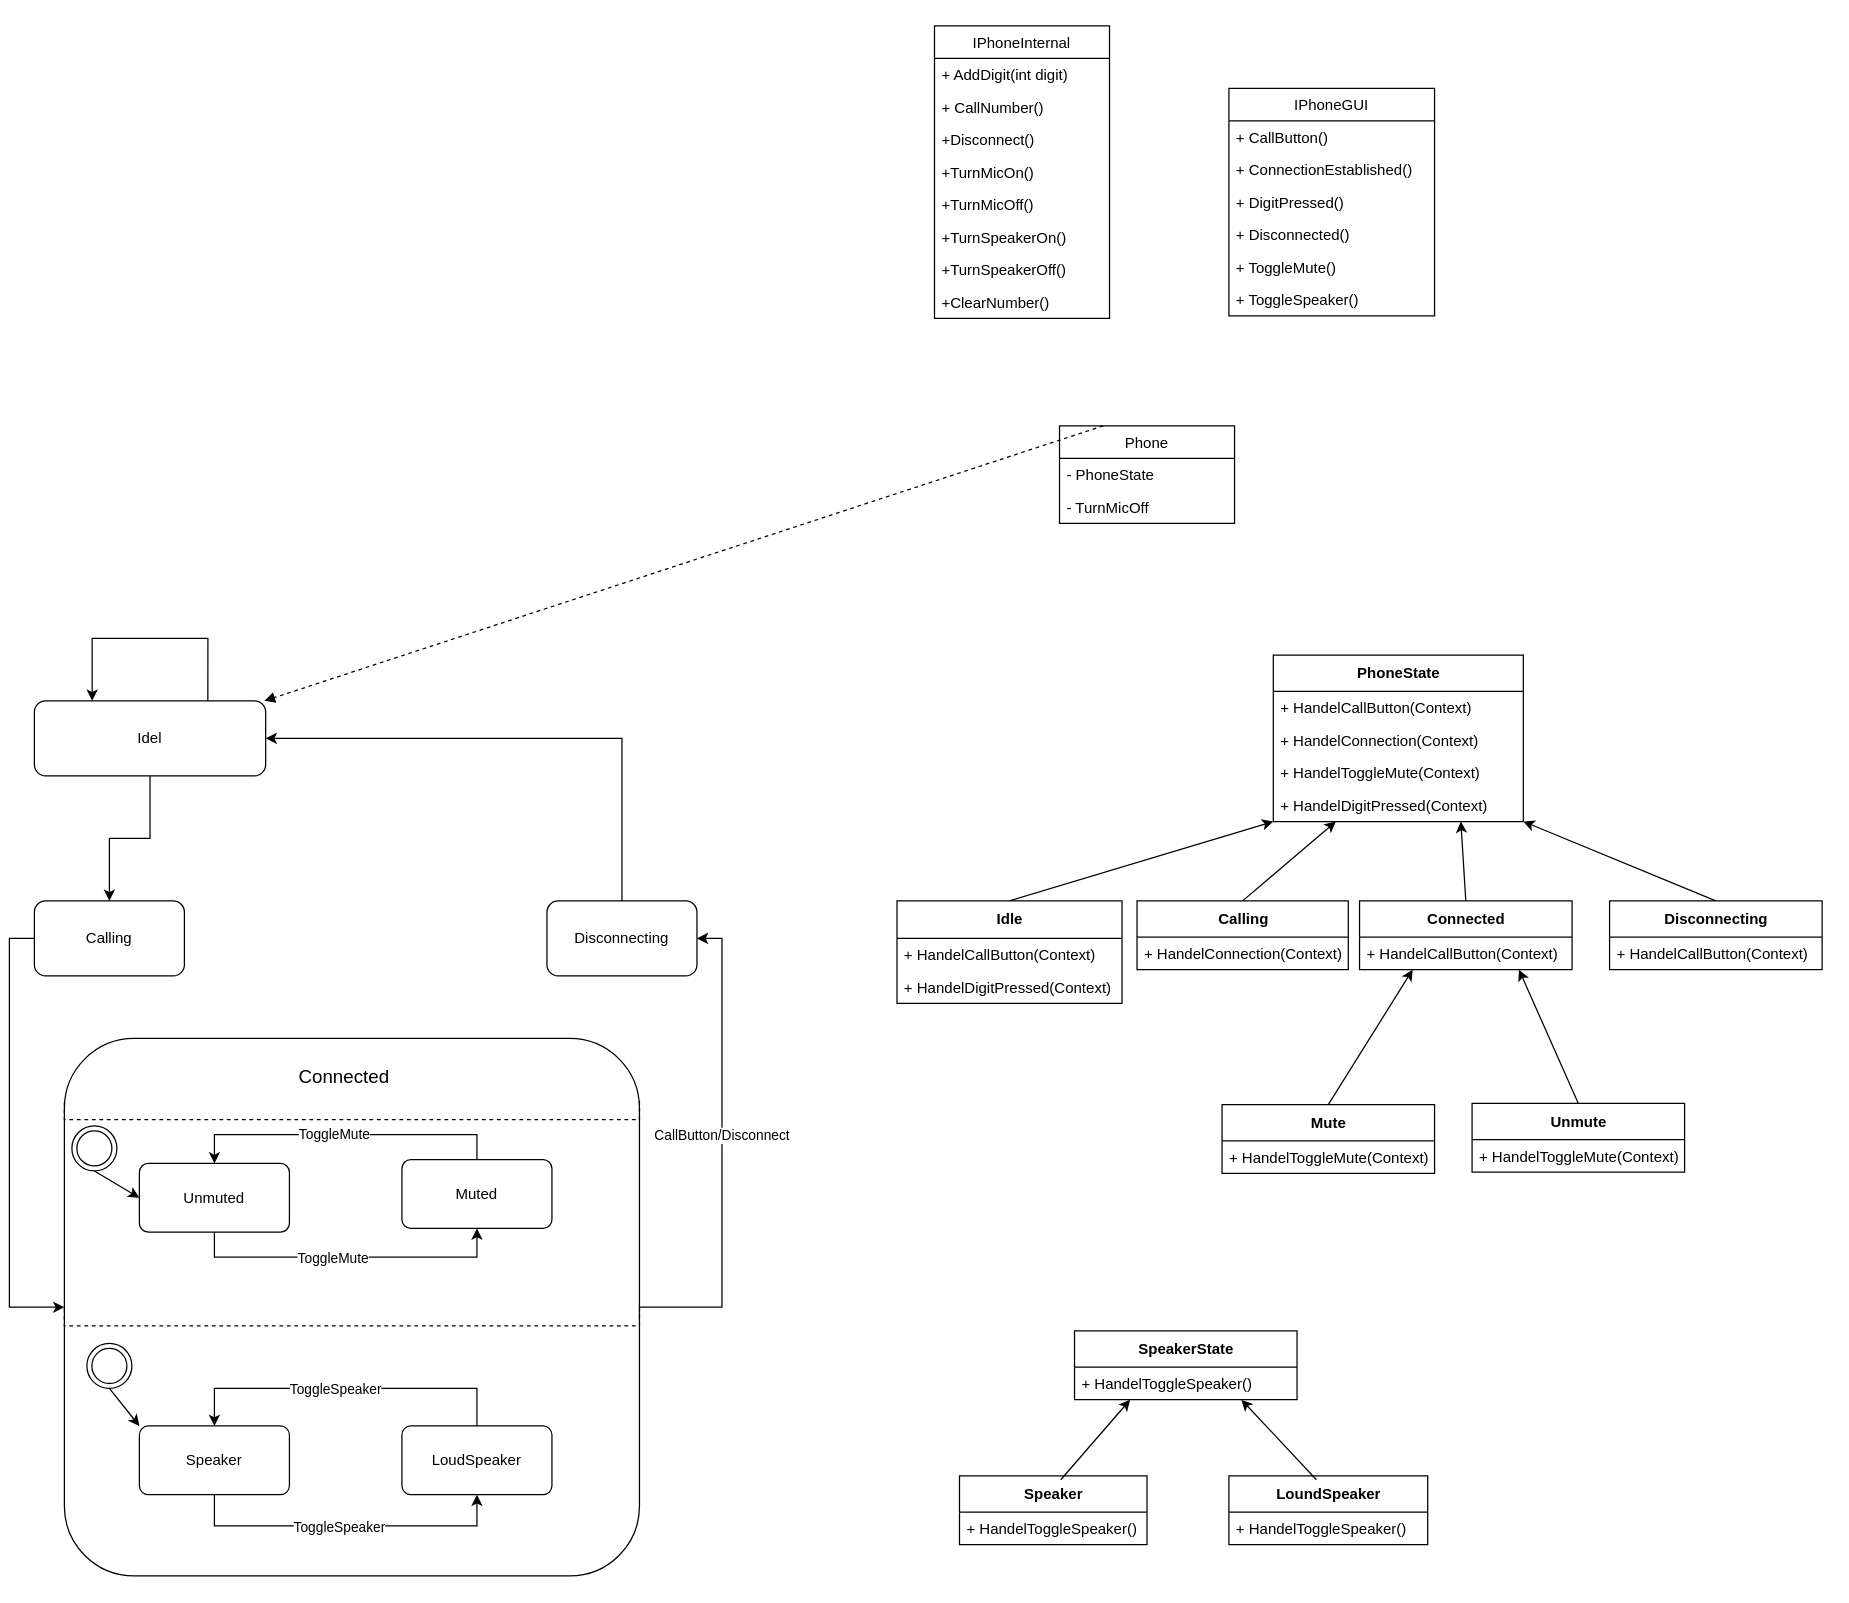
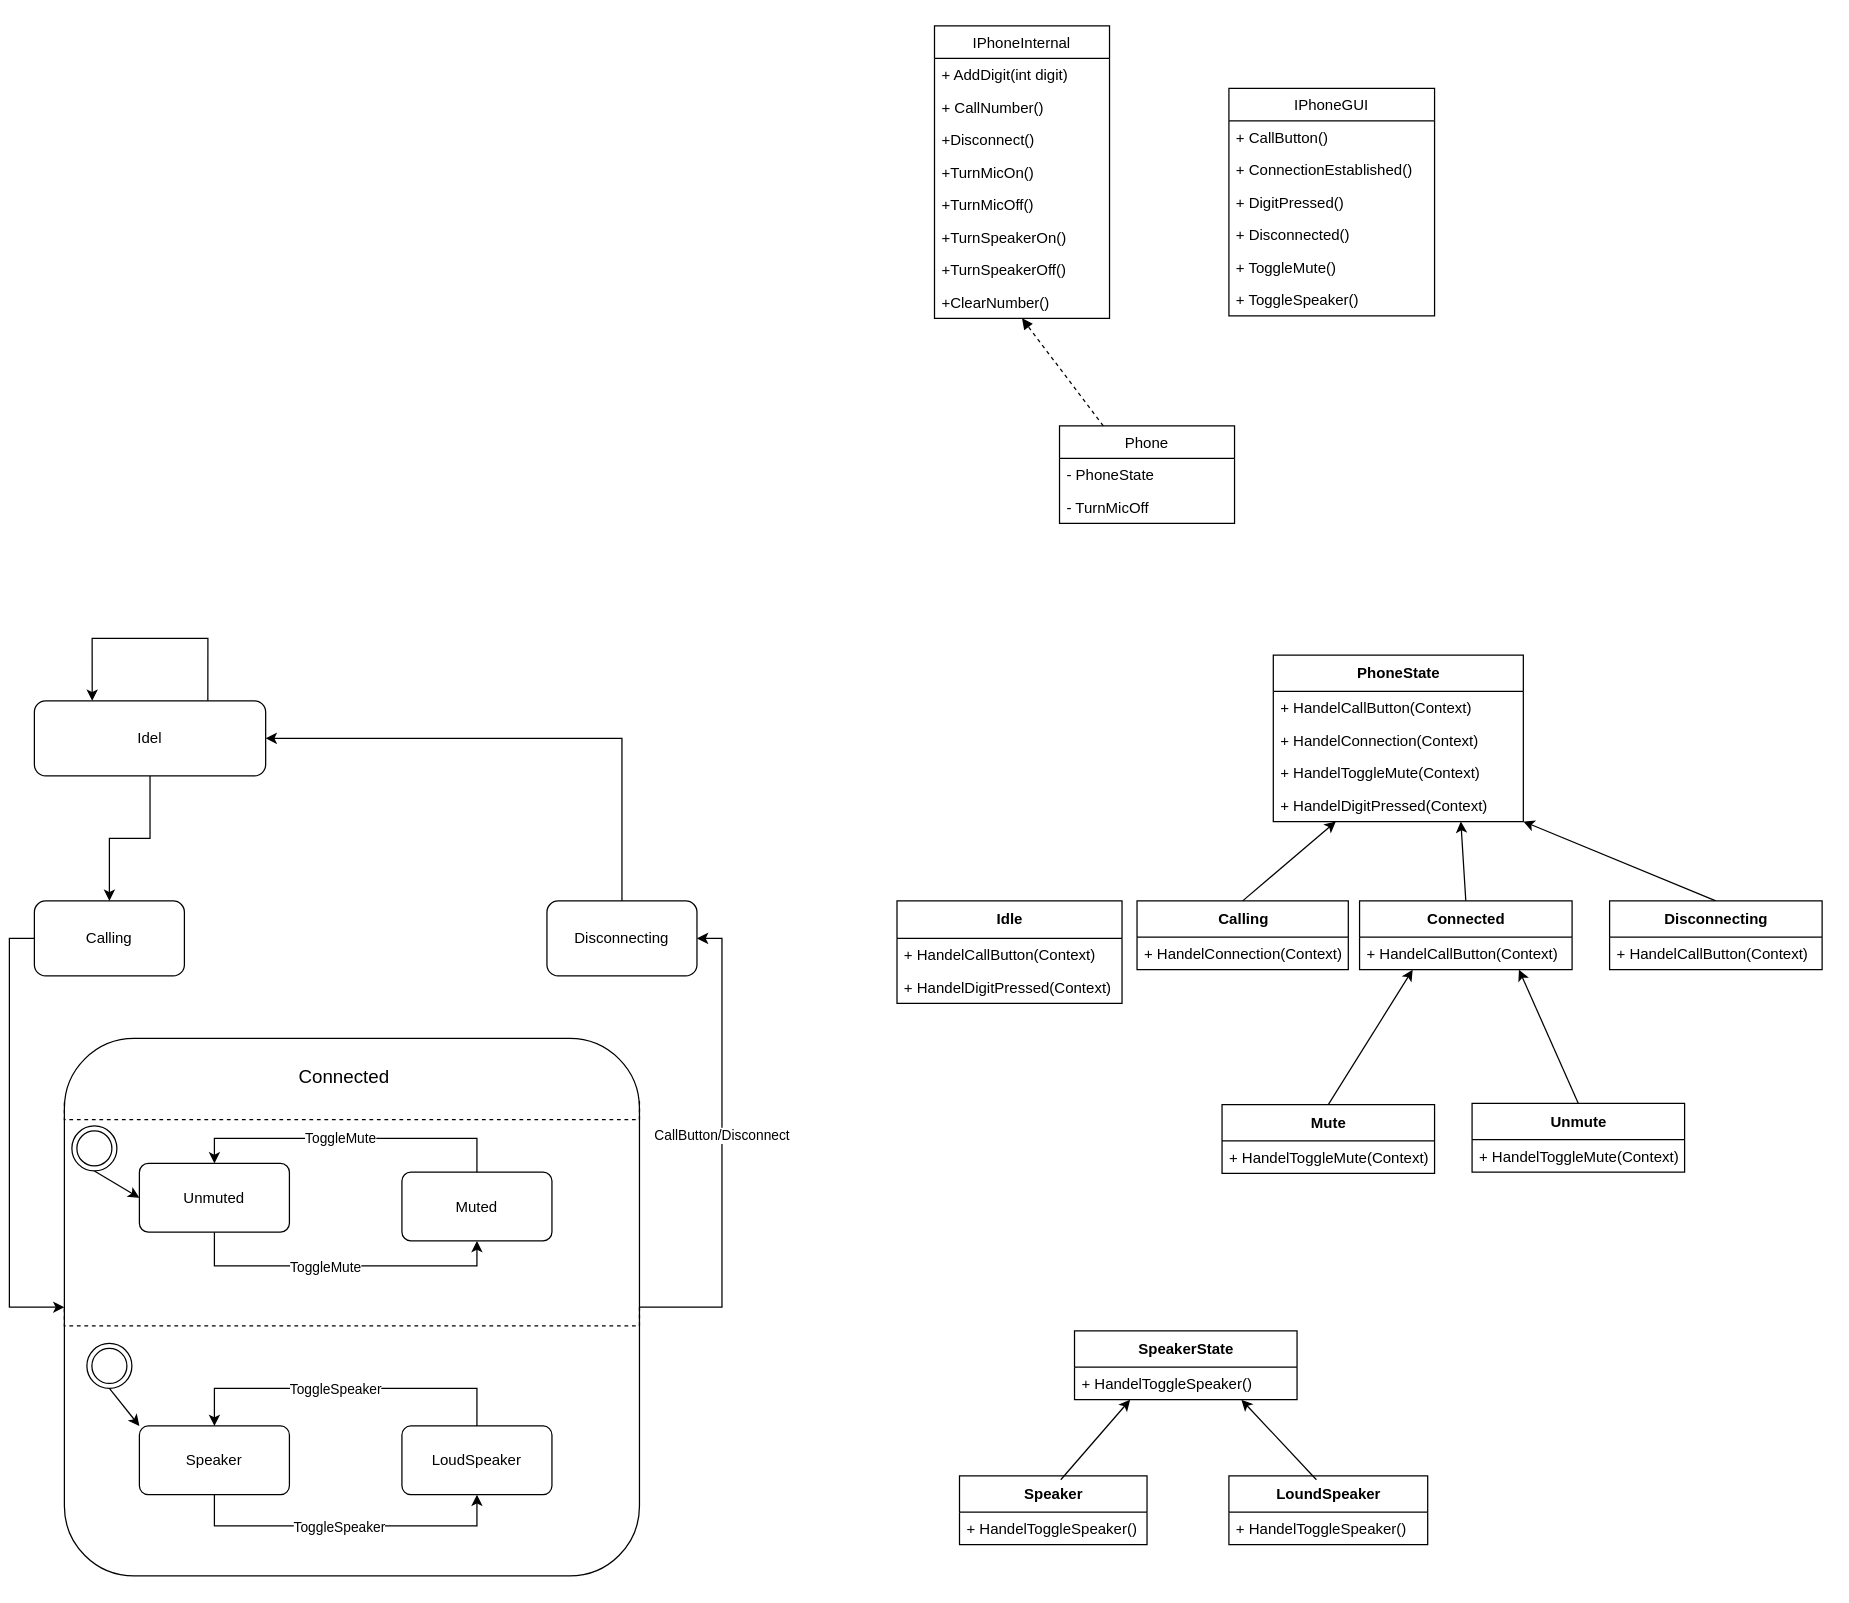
edge "Phone" -> "Idel": now "Phone" -> "IPhoneInternal"
edge "Idle" -> "PhoneState": removed
node "Muted": moved (477, 1194) -> (477, 1206)
